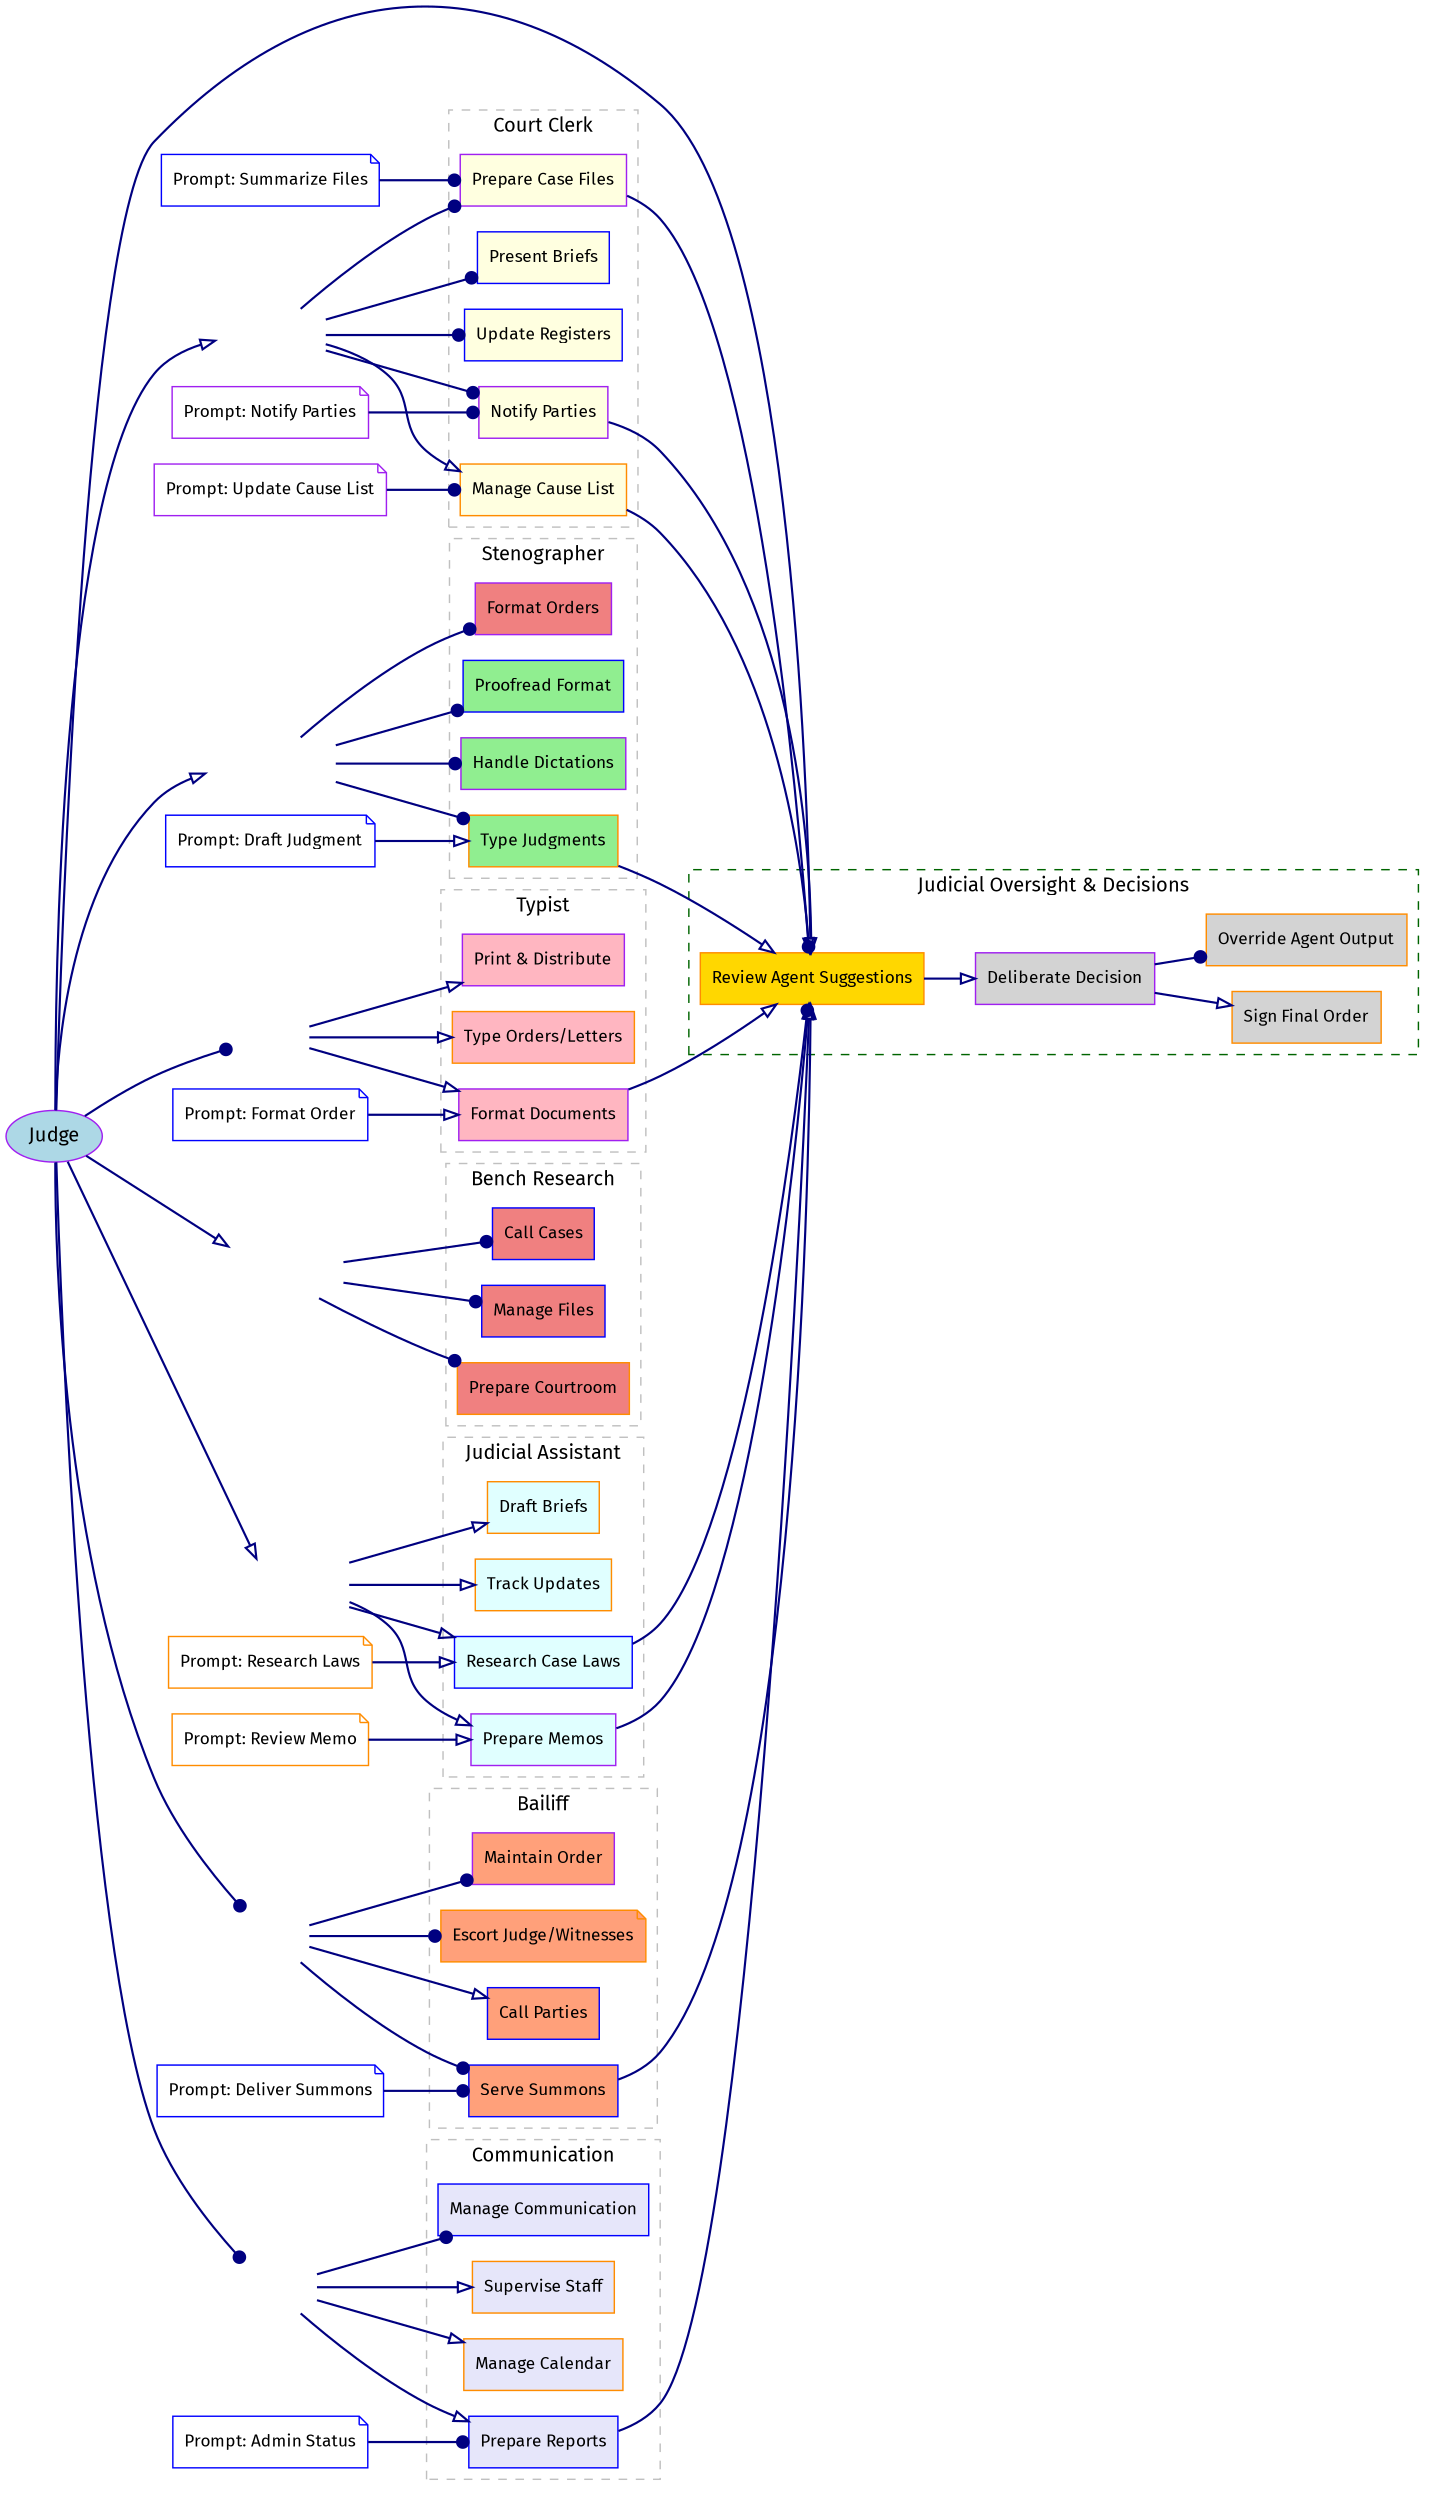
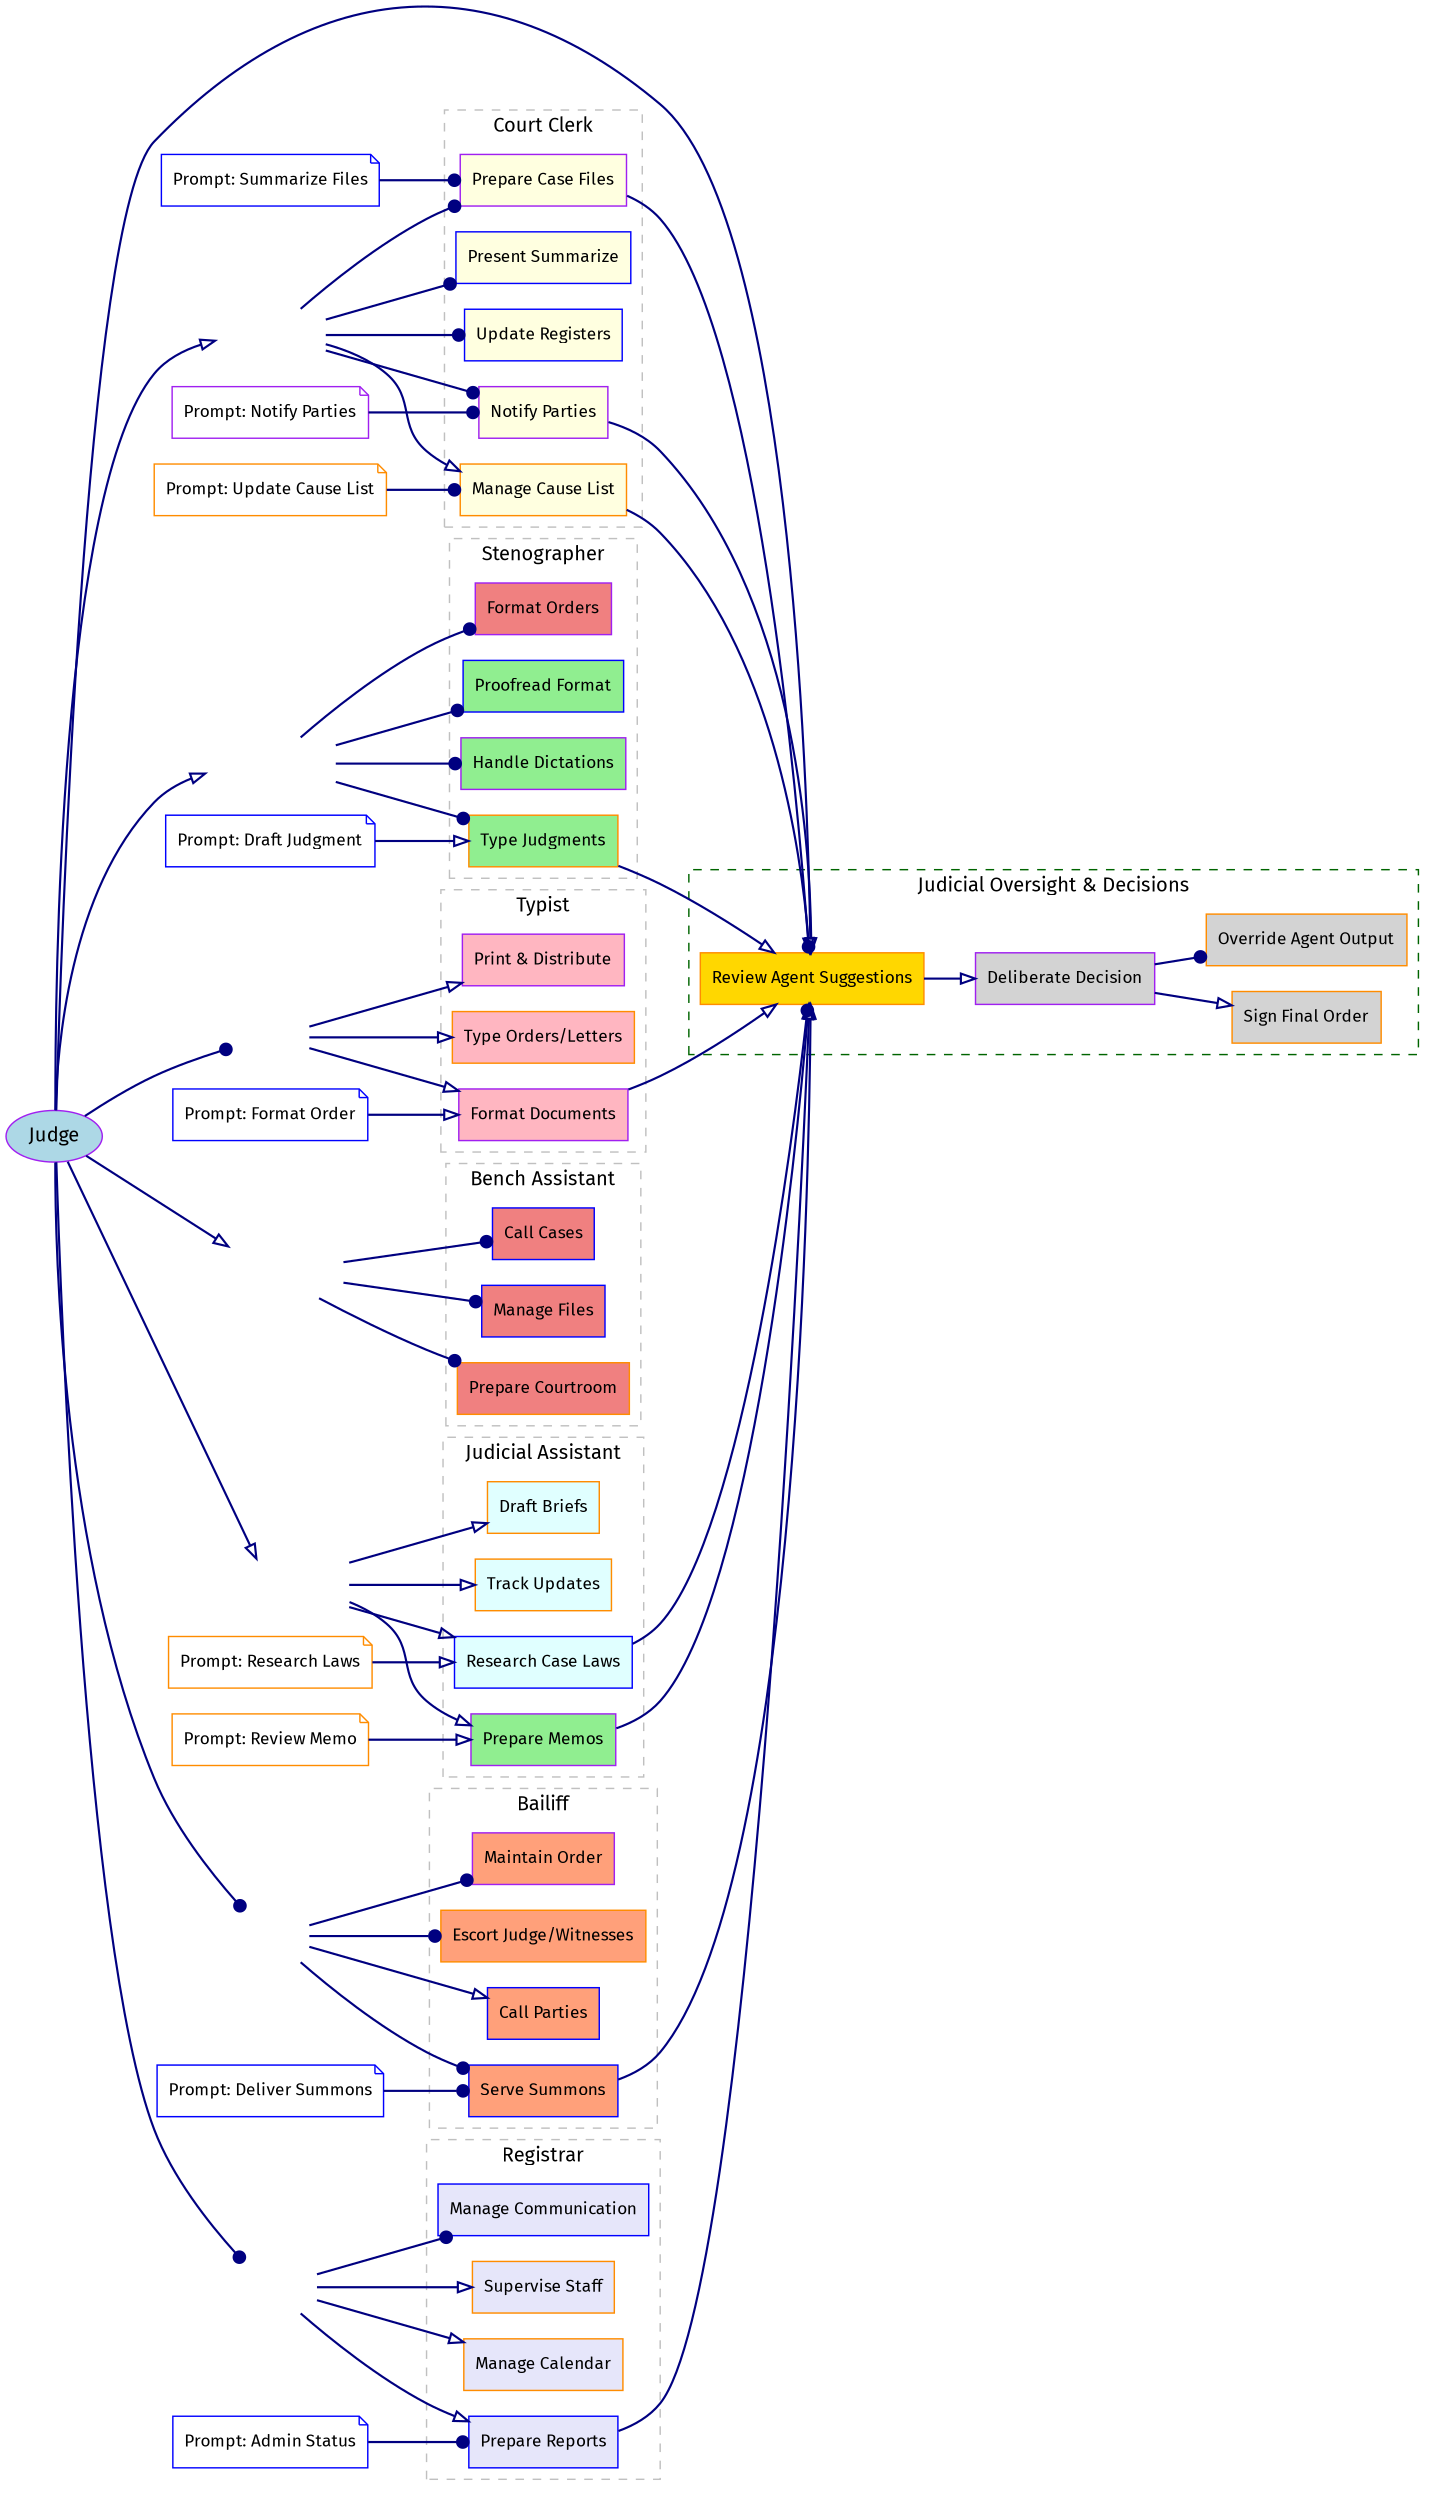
node "Present Briefs": label "Present Briefs" -> "Present Summarize"
node "Prompt: Update Cause List": color purple -> darkorange
cluster "Bench Research": label "Bench Research" -> "Bench Assistant"
node "Prepare Memos": fillcolor lightcyan -> lightgreen
node "Escort Judge/Witnesses": shape note -> box
cluster "Communication": label "Communication" -> "Registrar"
